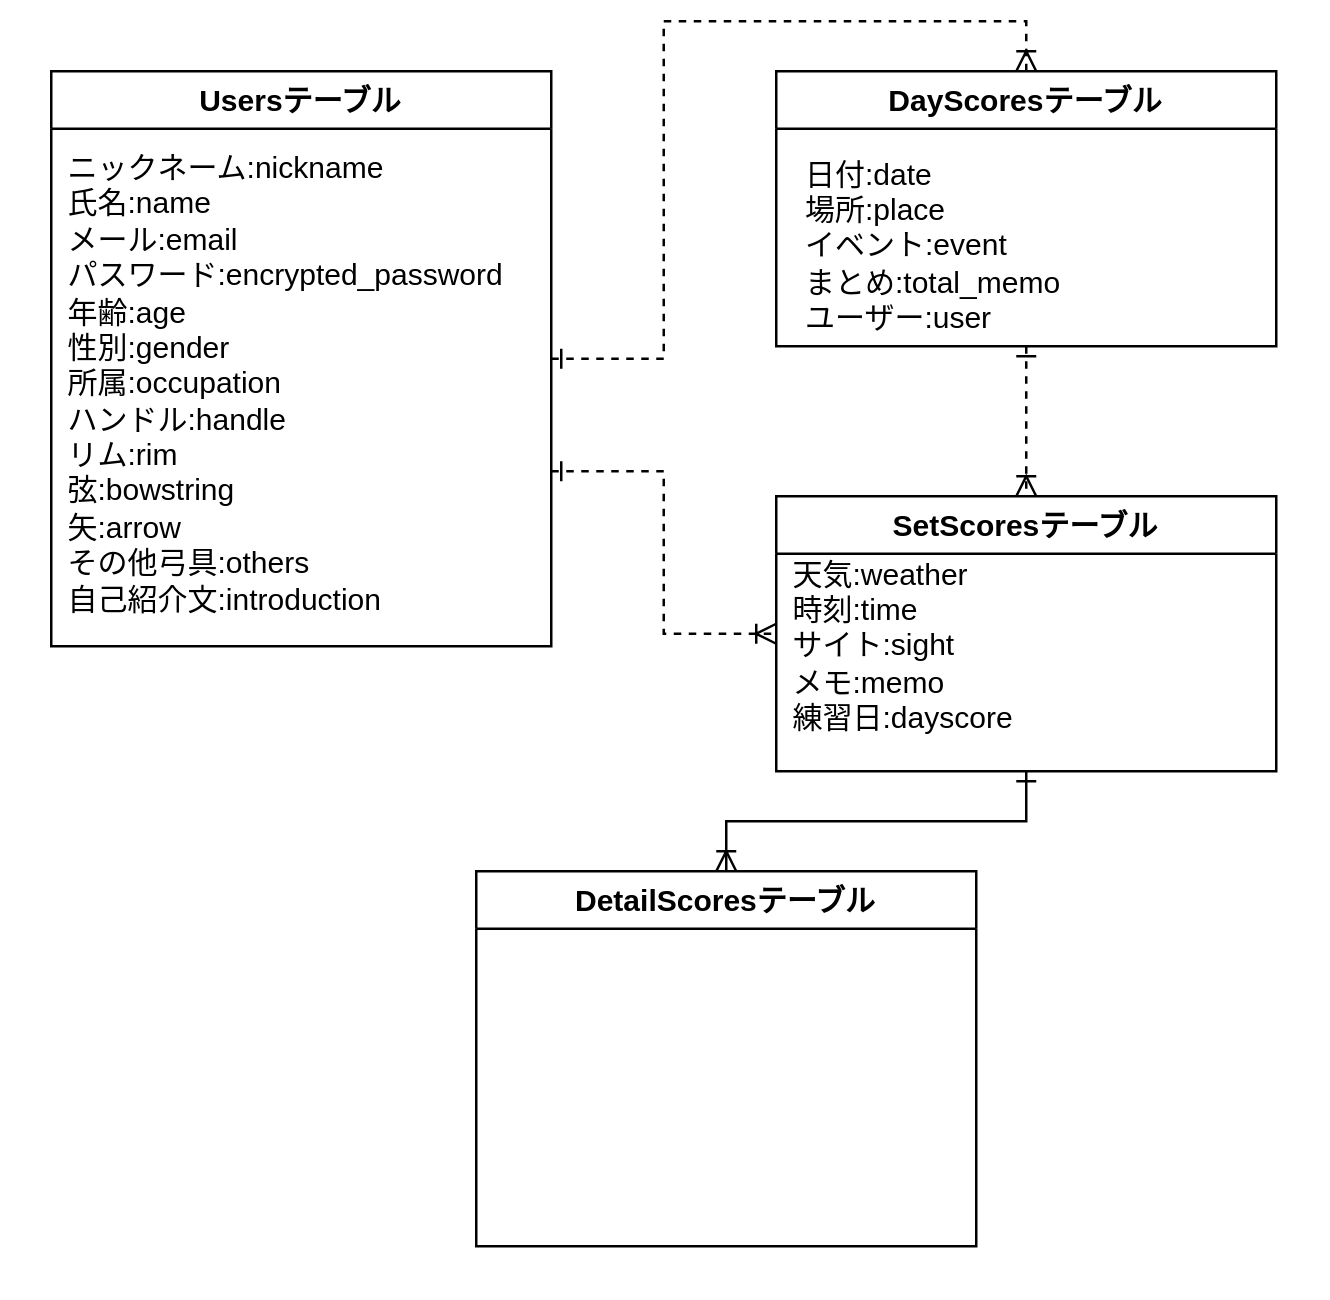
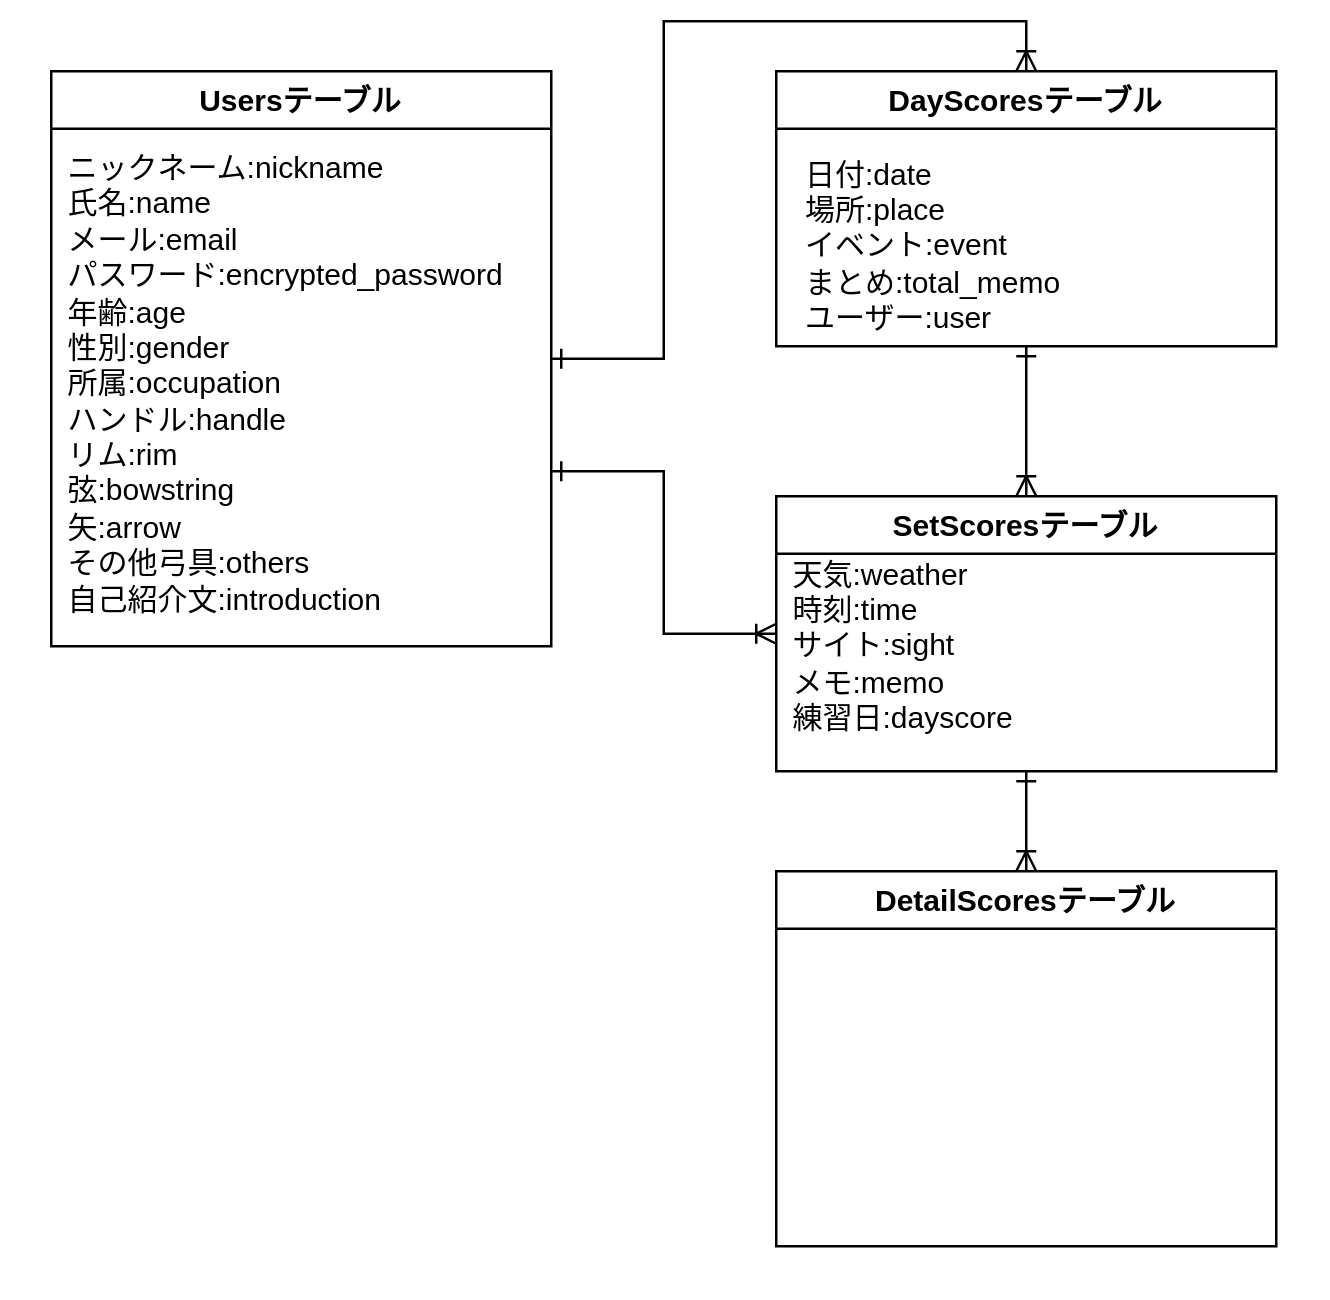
edge "DayScoresテーブル" -- "Usersテーブル": style dashed -> solid
edge "DayScoresテーブル" -- "SetScoresテーブル": style dashed -> solid
edge "Usersテーブル" -- "SetScoresテーブル": style dashed -> solid
node "DetailScoresテーブル": moved (726, 1059) -> (1026, 1059)
